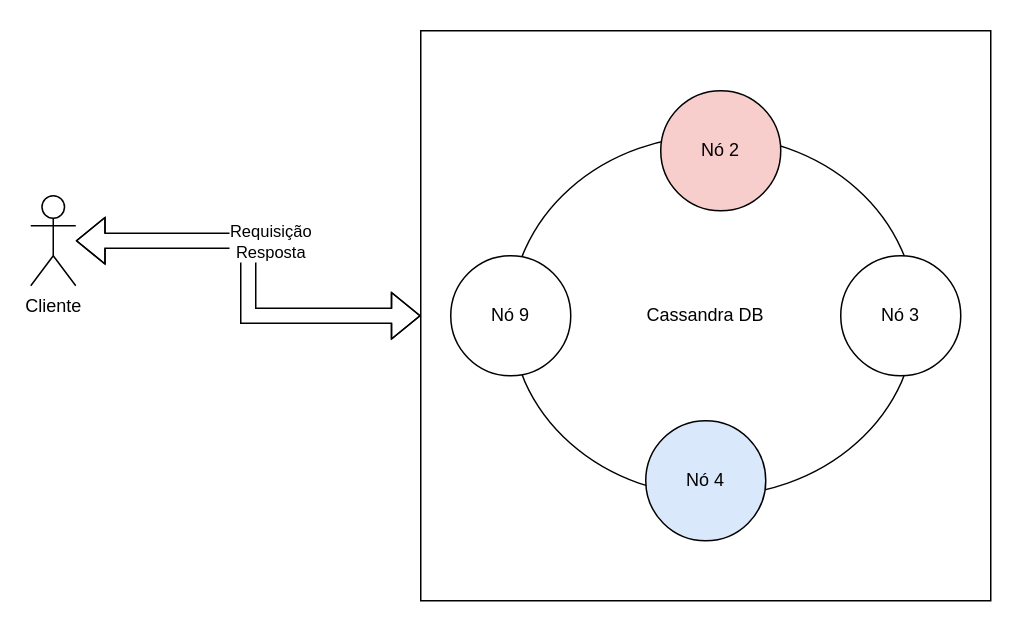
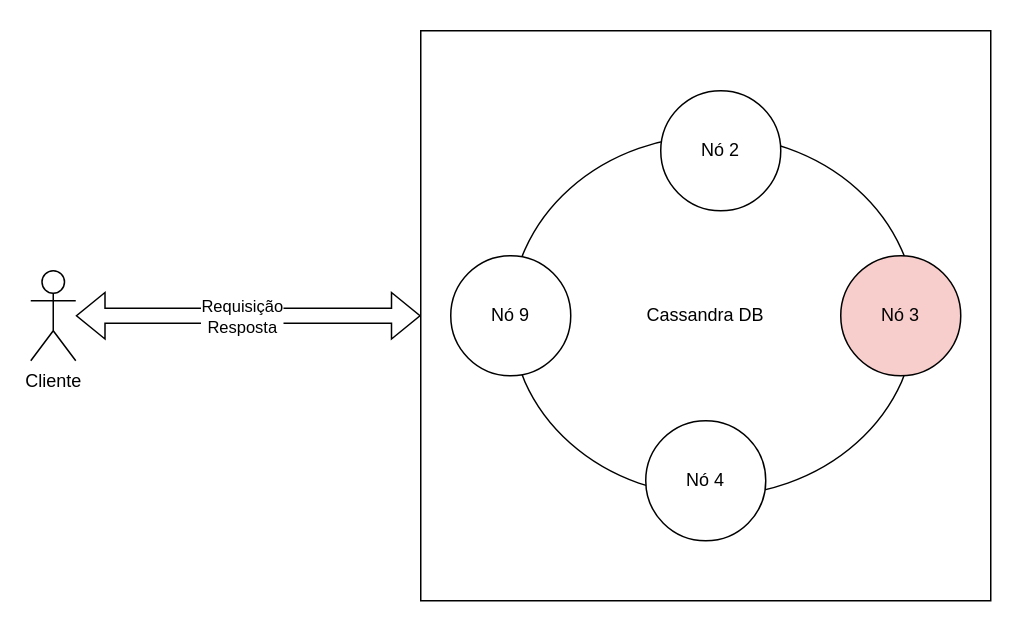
node "Nó 2": fillcolor #f8cecc -> #ffffff
node "Cliente": moved (53, 241) -> (53, 316)
node "Nó 3": fillcolor #ffffff -> #f8cecc
node "Nó 4": fillcolor #dae8fc -> #ffffff
